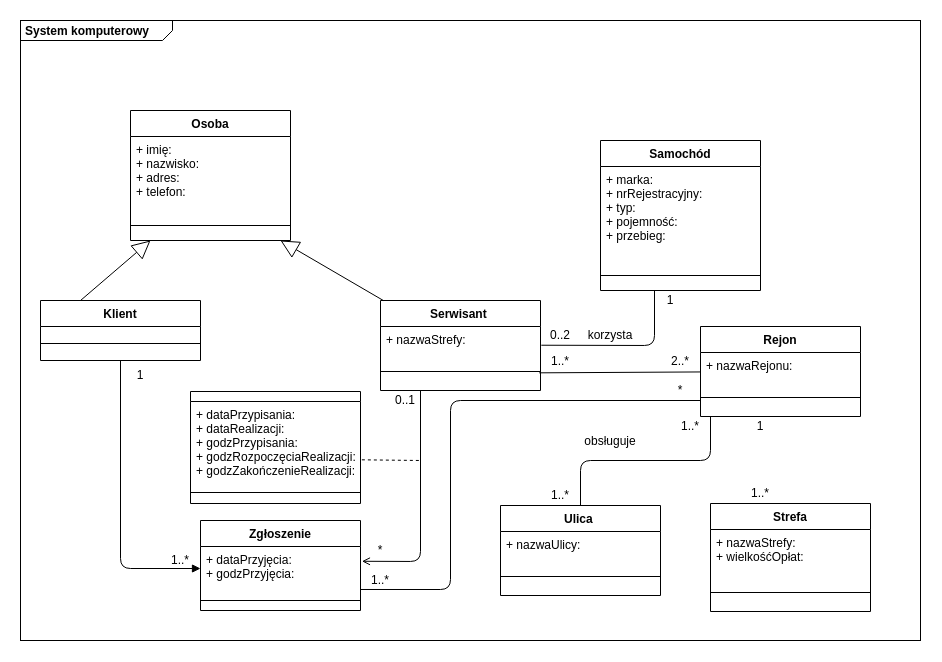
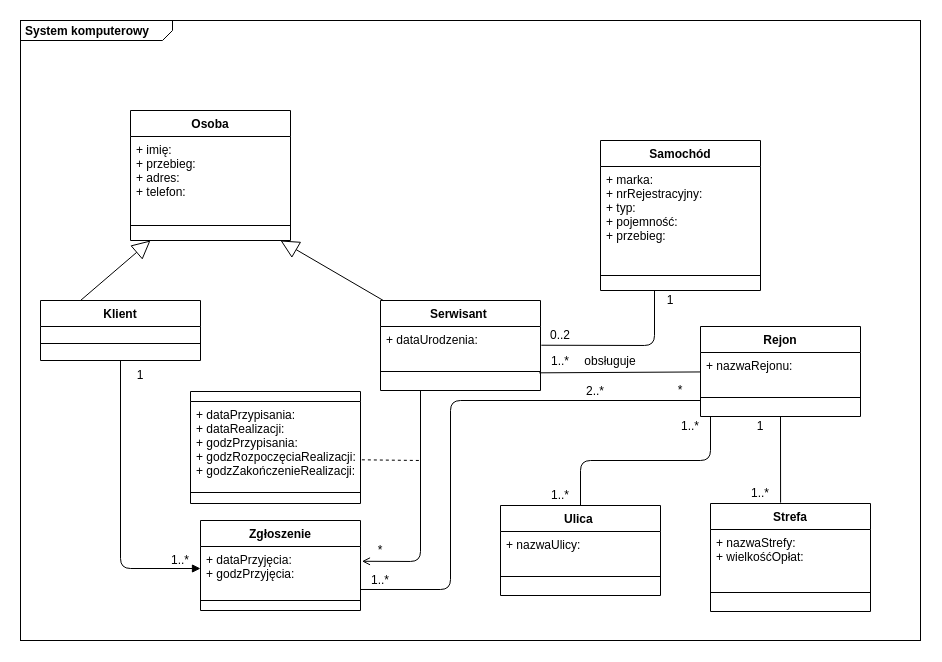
node "+ imię: + nazwisko: + adres: + telefon:": label "+ imię: + nazwisko: + adres: + telefon:" -> "+ imię: + przebieg: + adres: + telefon:"
node "korzysta": removed
node "+ nazwaStrefy:": label "+ nazwaStrefy:" -> "+ dataUrodzenia:"
node "2..*": moved (681, 362) -> (596, 392)
node "0..1": removed
node "obsługuje": moved (611, 442) -> (611, 362)
edge "Rejon" -- "Strefa": added
